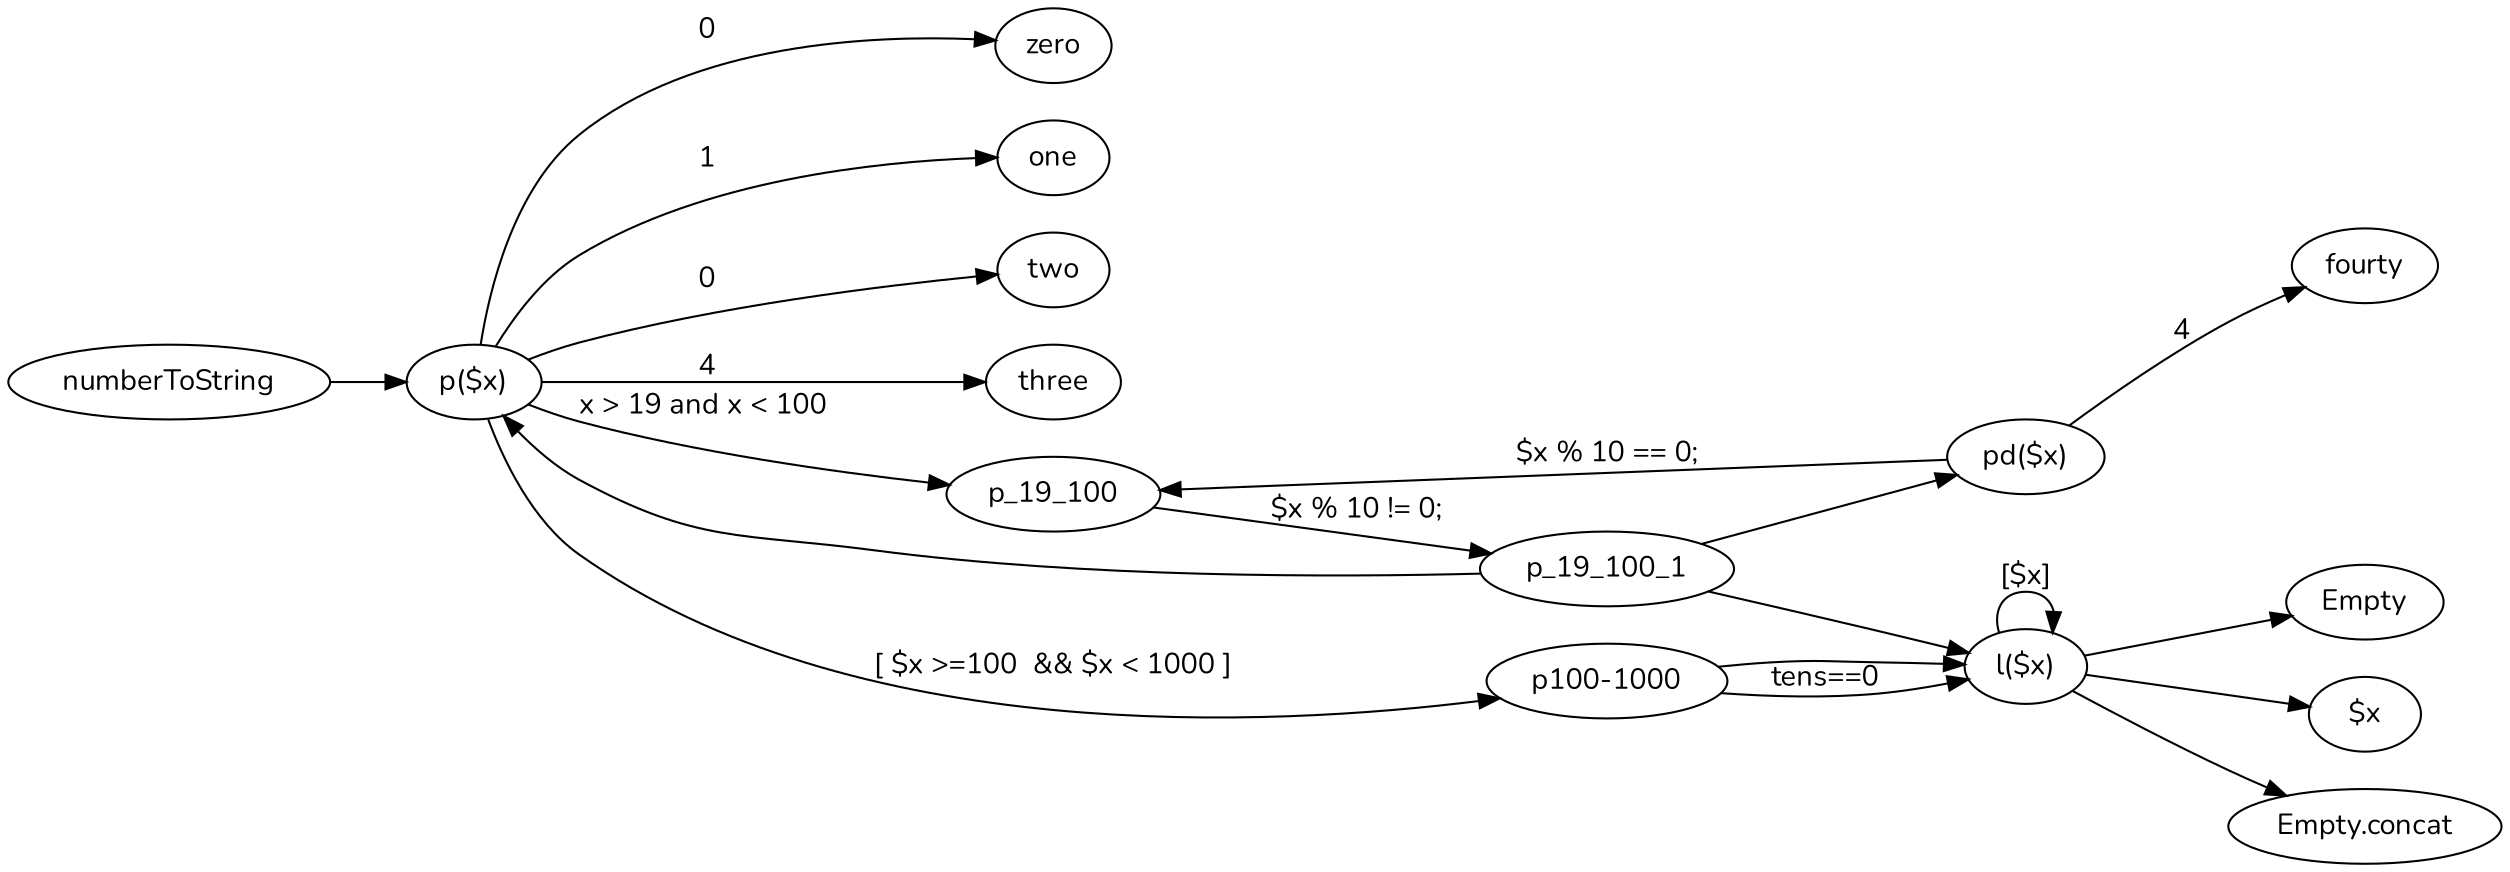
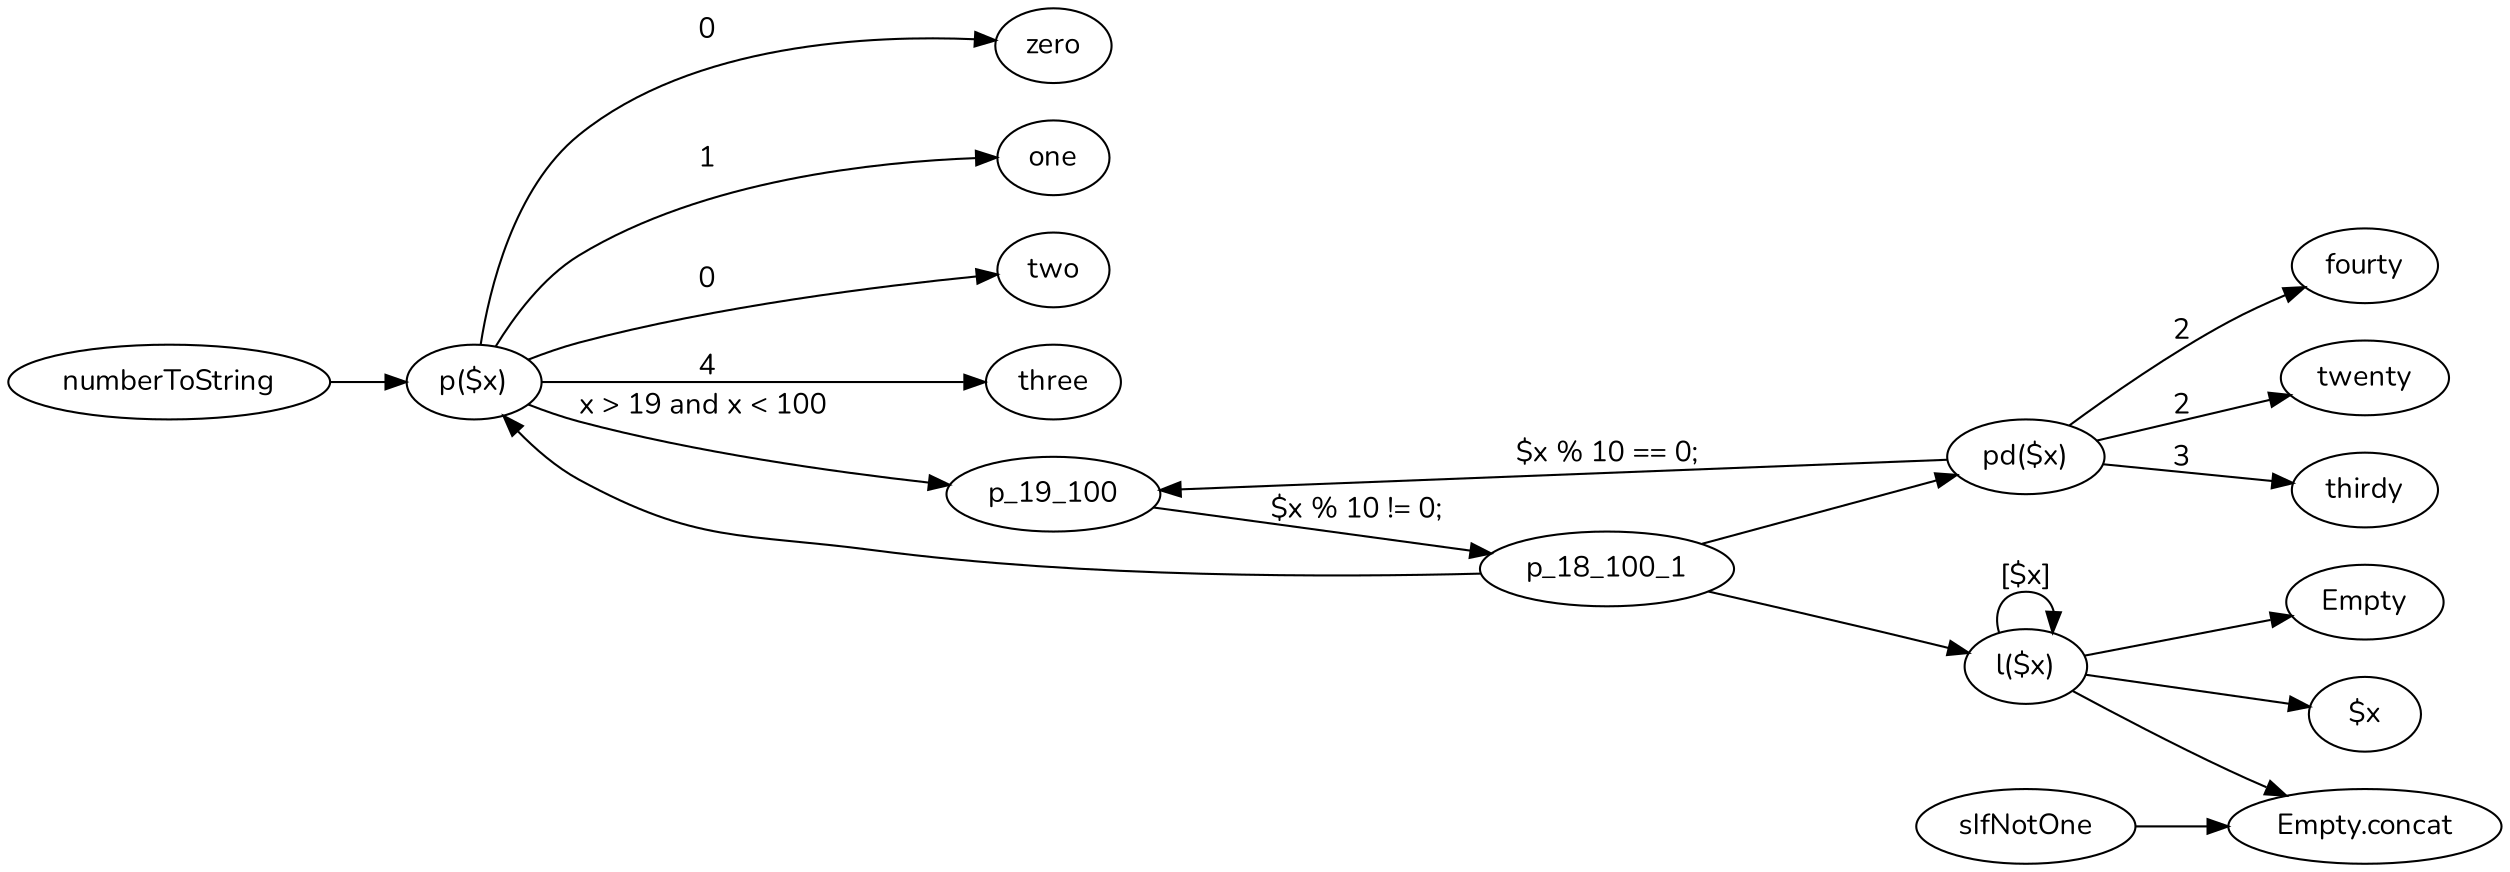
edge "pd($x)" -> "fourty": label "4" -> "2"
node "twenty": added
node "thirdy": added
node "p_19_100_1": label "p_19_100_1" -> "p_18_100_1"
node "p100-1000": removed
node "sIfNotOne": added
